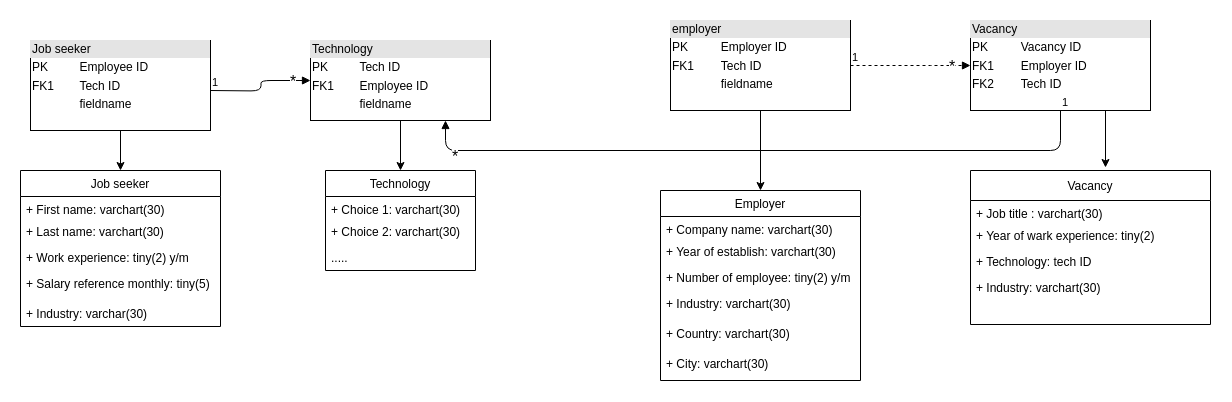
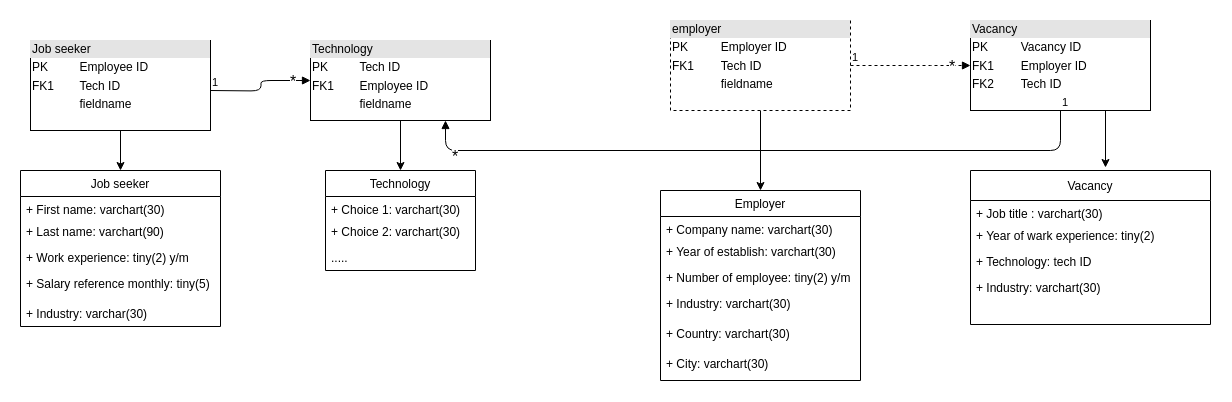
node "employer PK Employer ID FK1 Tech ID fieldname": style solid -> dashed
node "+ Last name: varchart(30)": label "+ Last name: varchart(30)" -> "+ Last name: varchart(90)"
